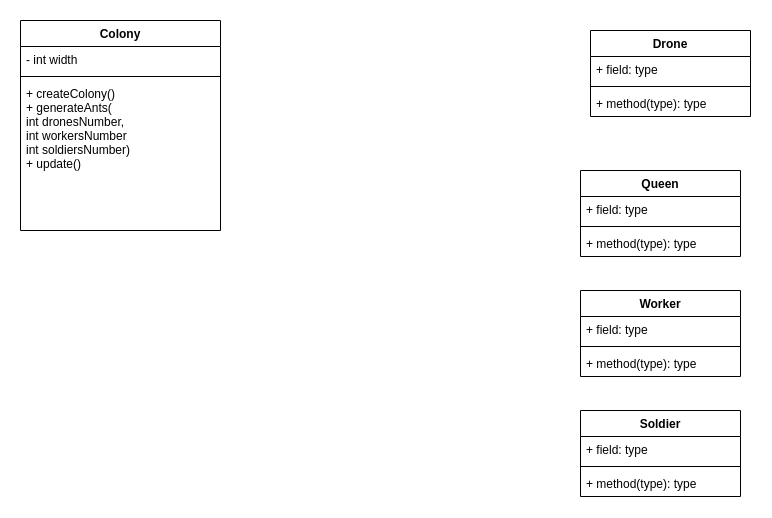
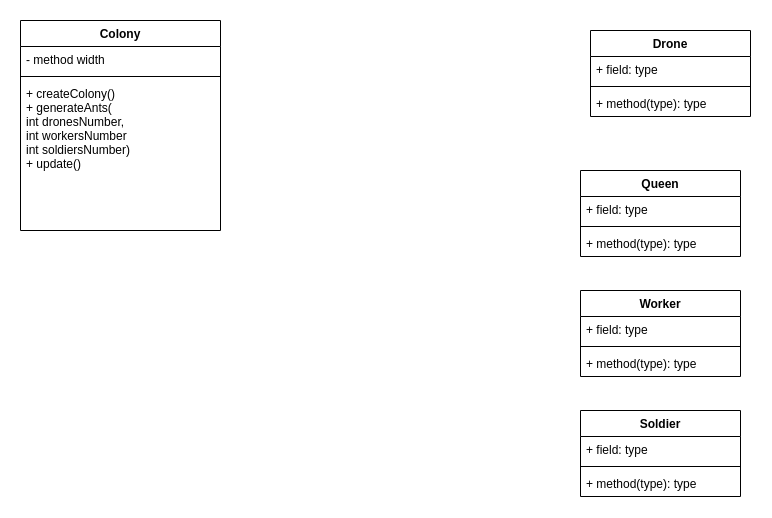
node "- int width": label "- int width" -> "- method width"
